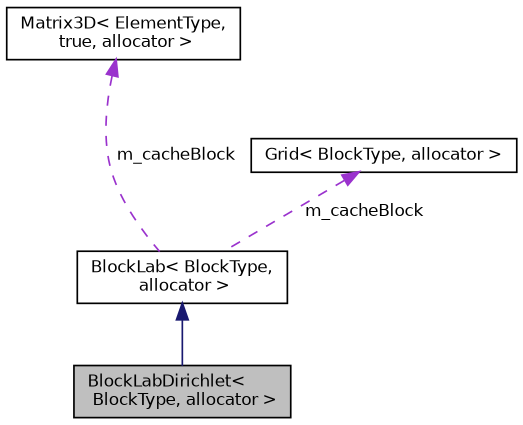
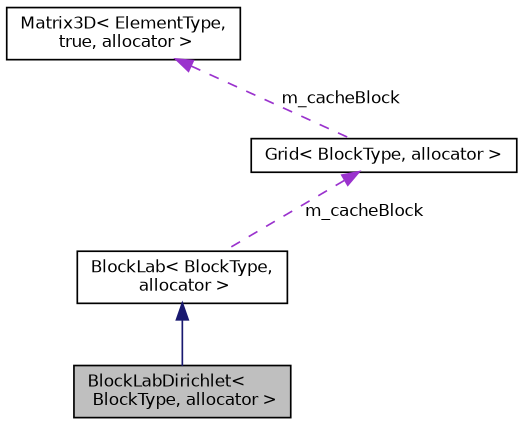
edge "BlockLab< BlockType, allocator >" -> "Matrix3D< ElementType, true, allocator >": now "Grid< BlockType, allocator >" -> "Matrix3D< ElementType, true, allocator >"
